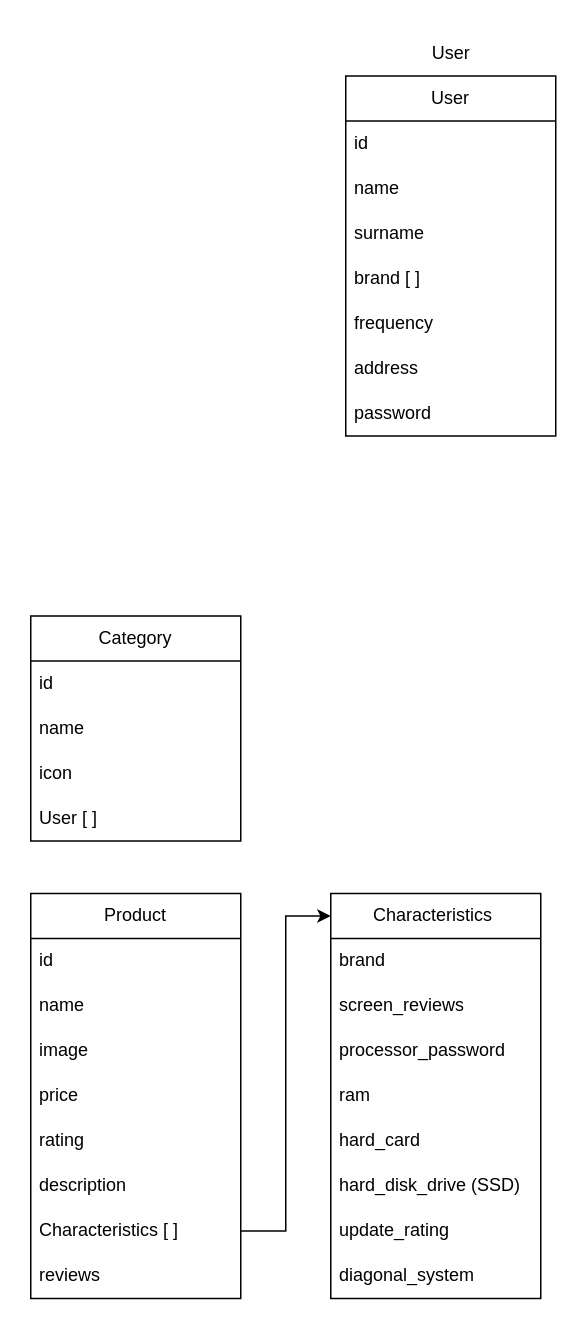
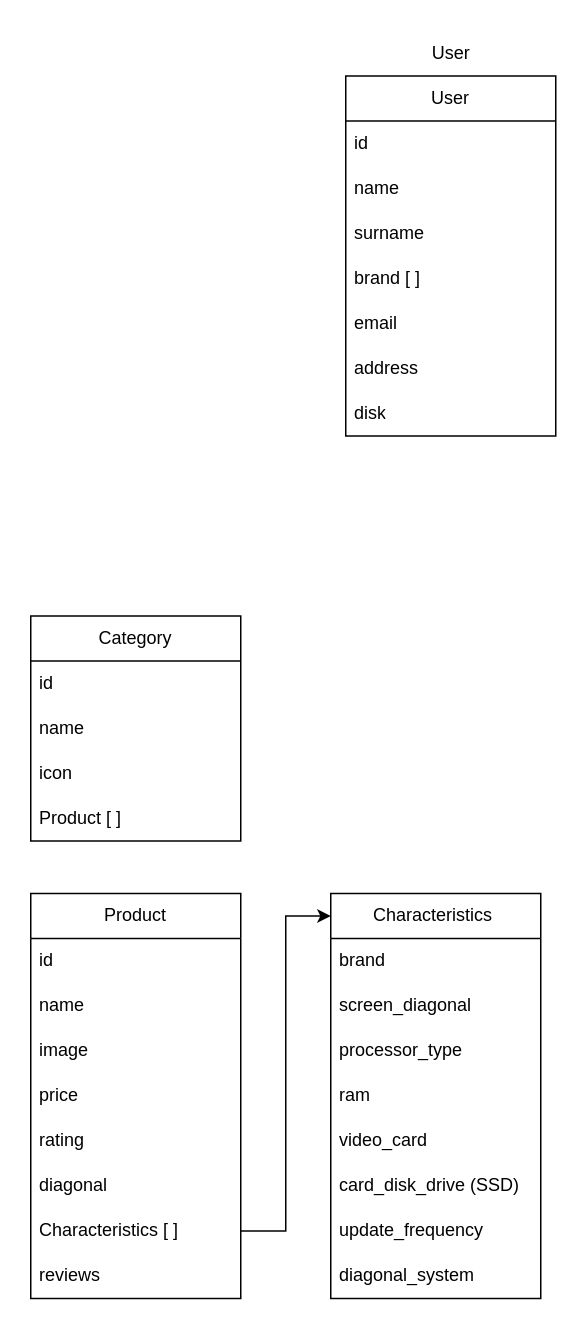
node "frequency": label "frequency" -> "email"
node "password": label "password" -> "disk"
node "User [ ]": label "User [ ]" -> "Product [ ]"
node "screen_reviews": label "screen_reviews" -> "screen_diagonal"
node "processor_password": label "processor_password" -> "processor_type"
node "hard_card": label "hard_card" -> "video_card"
node "description": label "description" -> "diagonal"
node "hard_disk_drive (SSD)": label "hard_disk_drive (SSD)" -> "card_disk_drive (SSD)"
node "update_rating": label "update_rating" -> "update_frequency"
